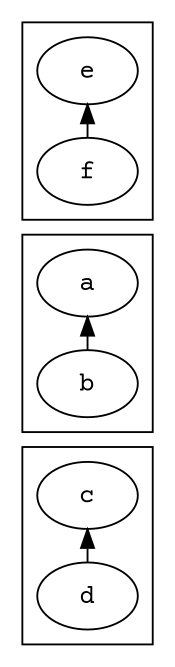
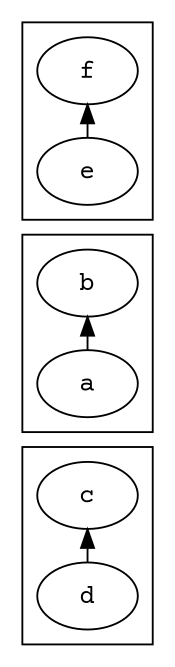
edge "f" -> "e": reversed
edge "b" -> "a": reversed
